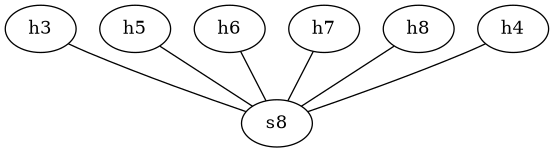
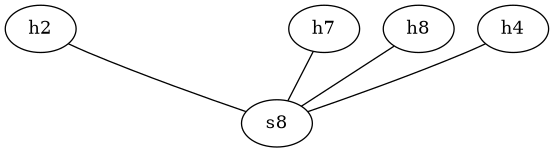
node "h3": label "h3" -> "h2"
node "h5": removed
node "h6": removed
